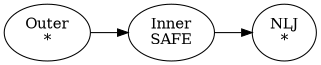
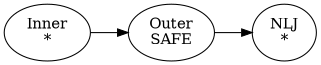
node "Outer *": label "Outer *" -> "Inner *"
node "Inner SAFE": label "Inner SAFE" -> "Outer SAFE"
